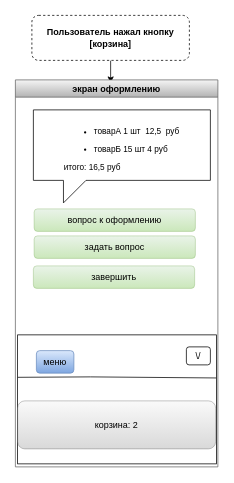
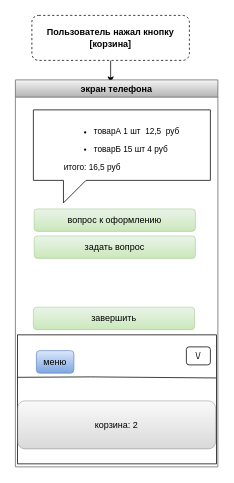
node "экран оформлению": label "экран оформлению" -> "экран телефона"
node "завершить": moved (114, 277) -> (114, 318)
